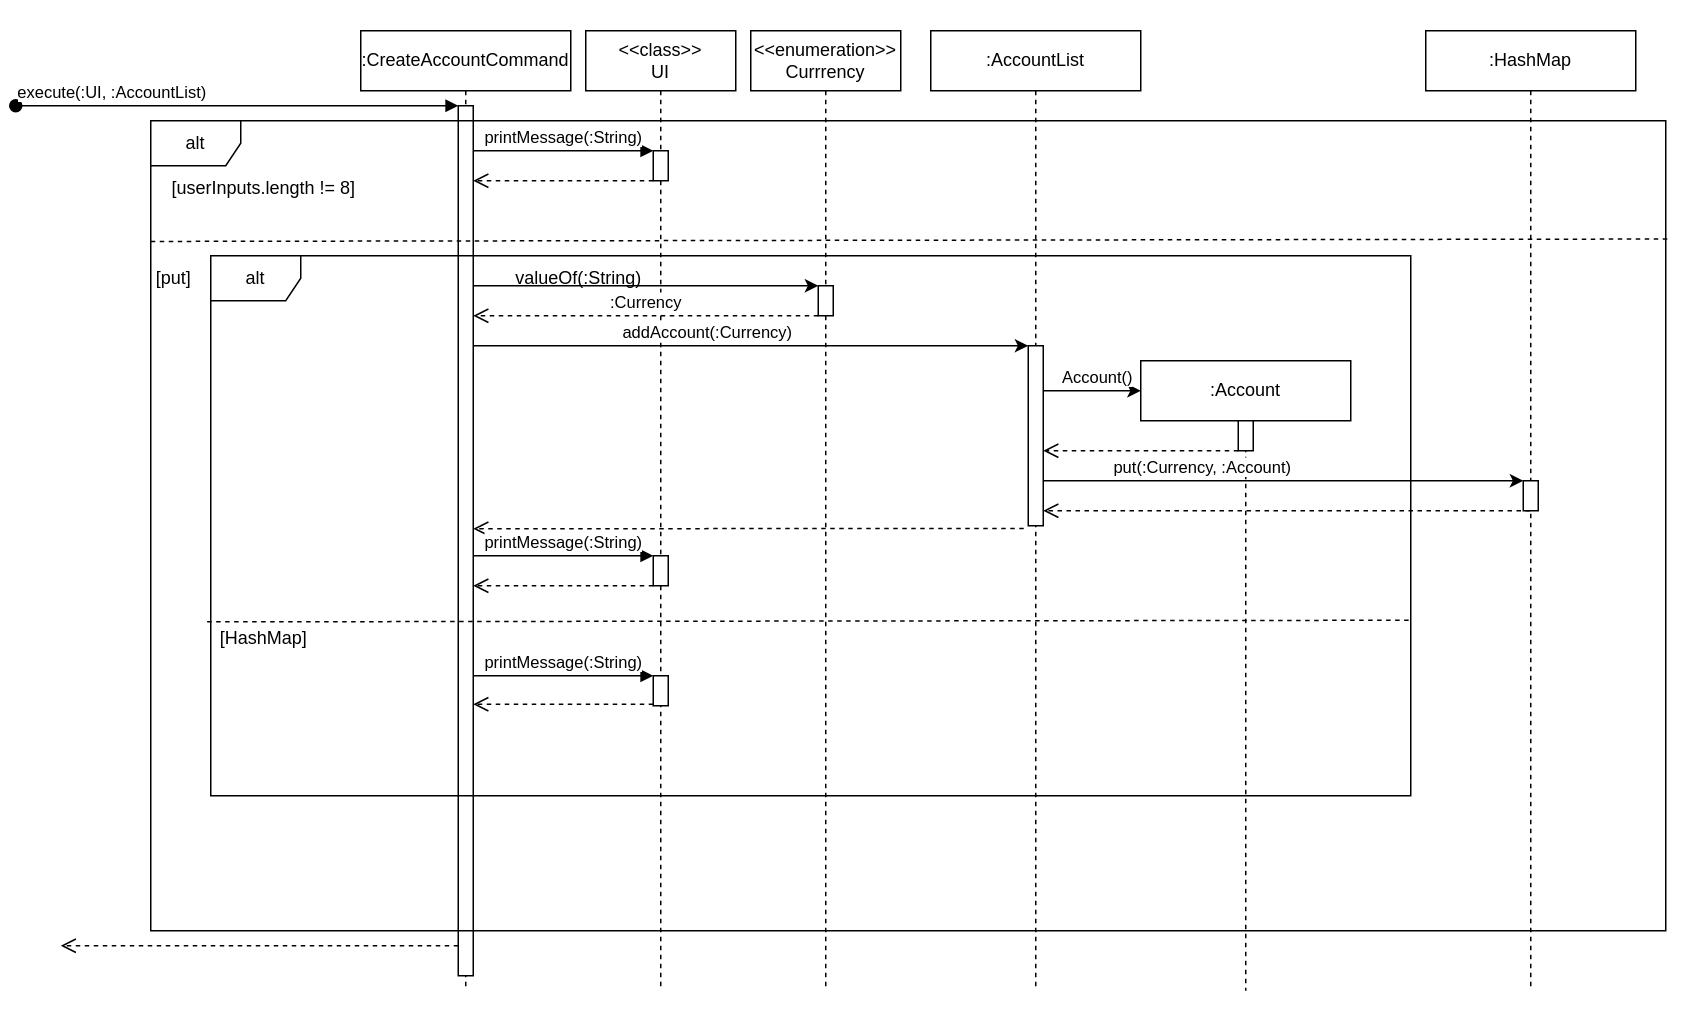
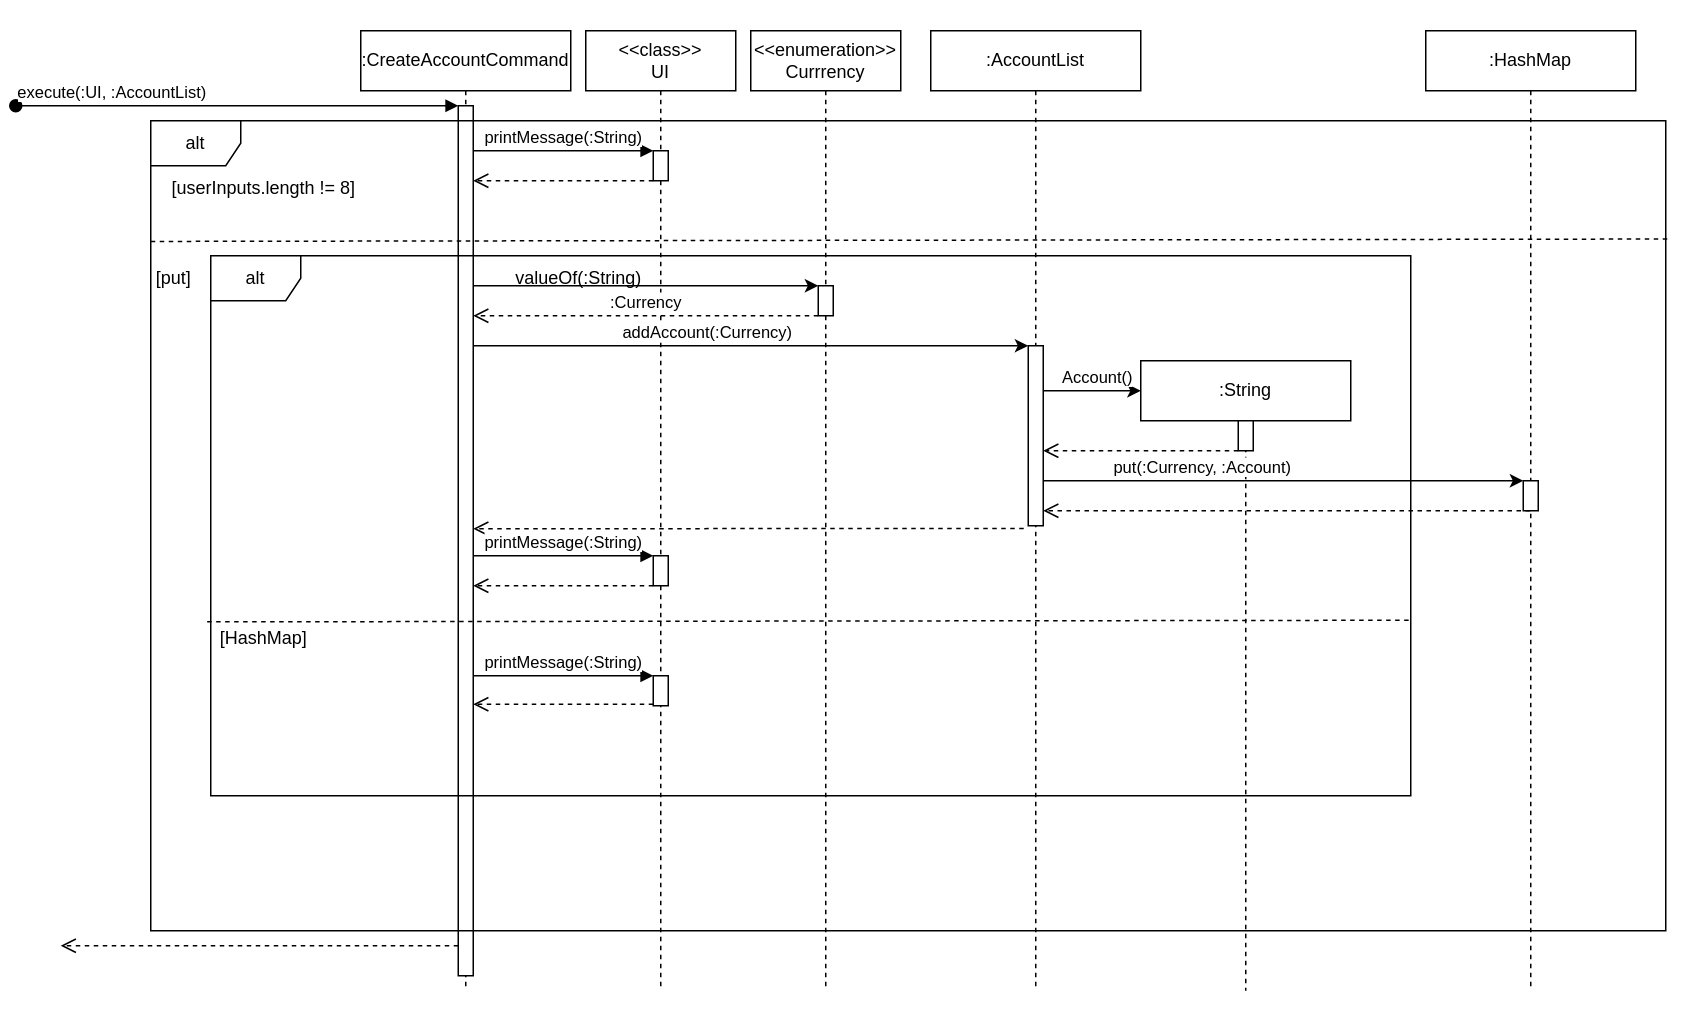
node ":Account": label ":Account" -> ":String"
